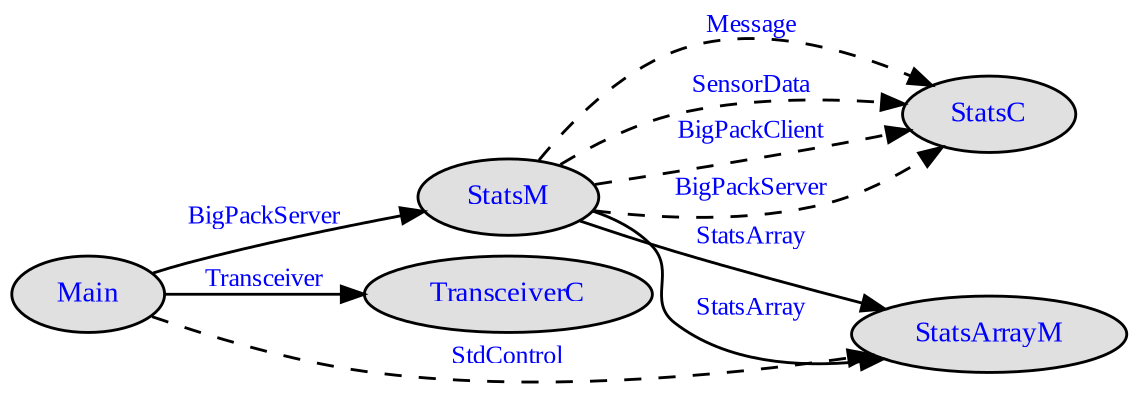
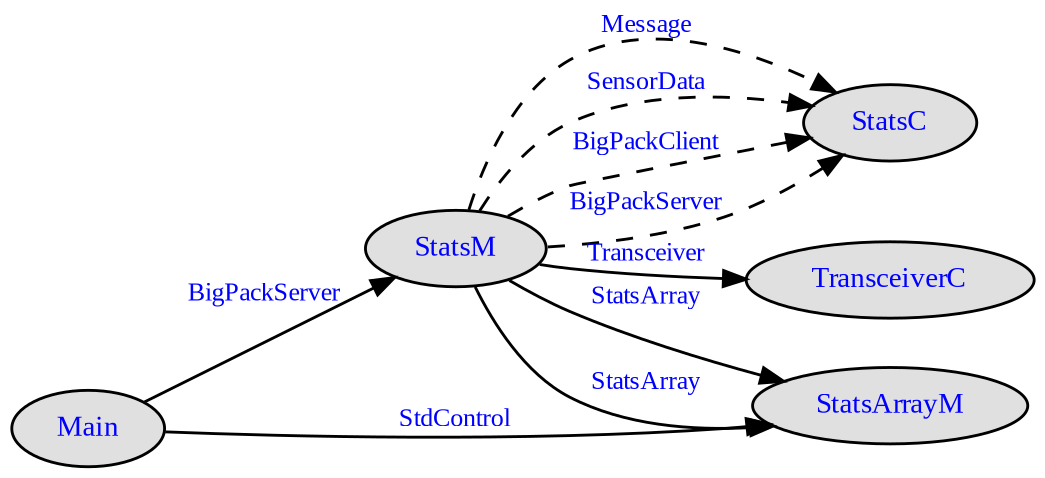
edge "Main" -> "TransceiverC": now "StatsM" -> "TransceiverC"
edge "Main" -> "StatsArrayM": style dashed -> solid
